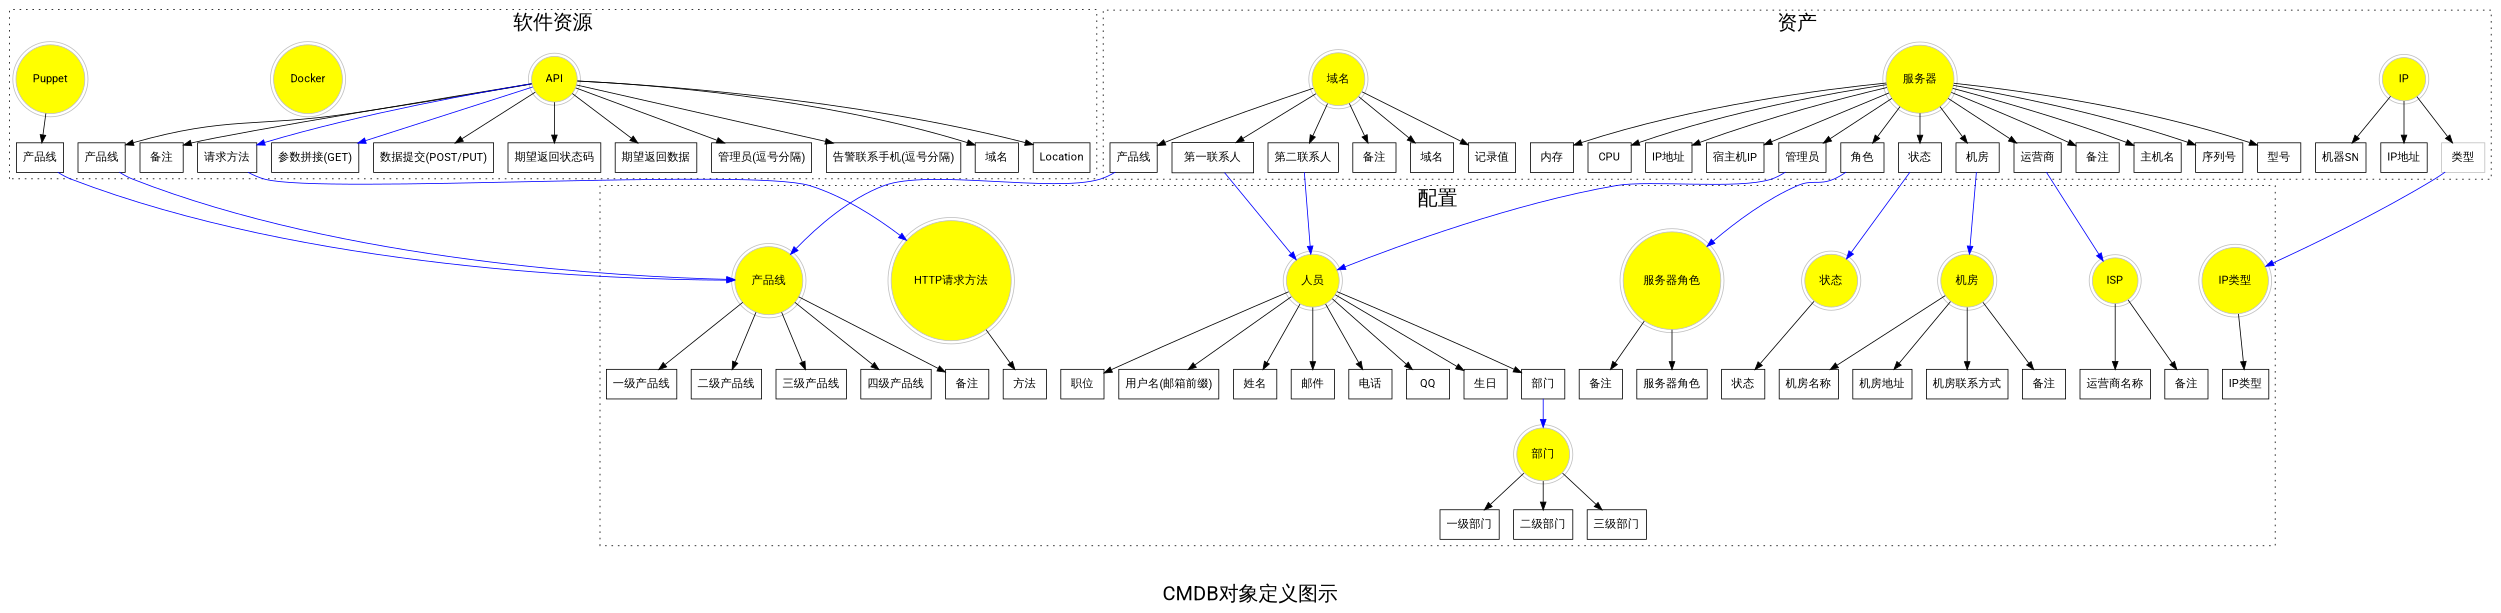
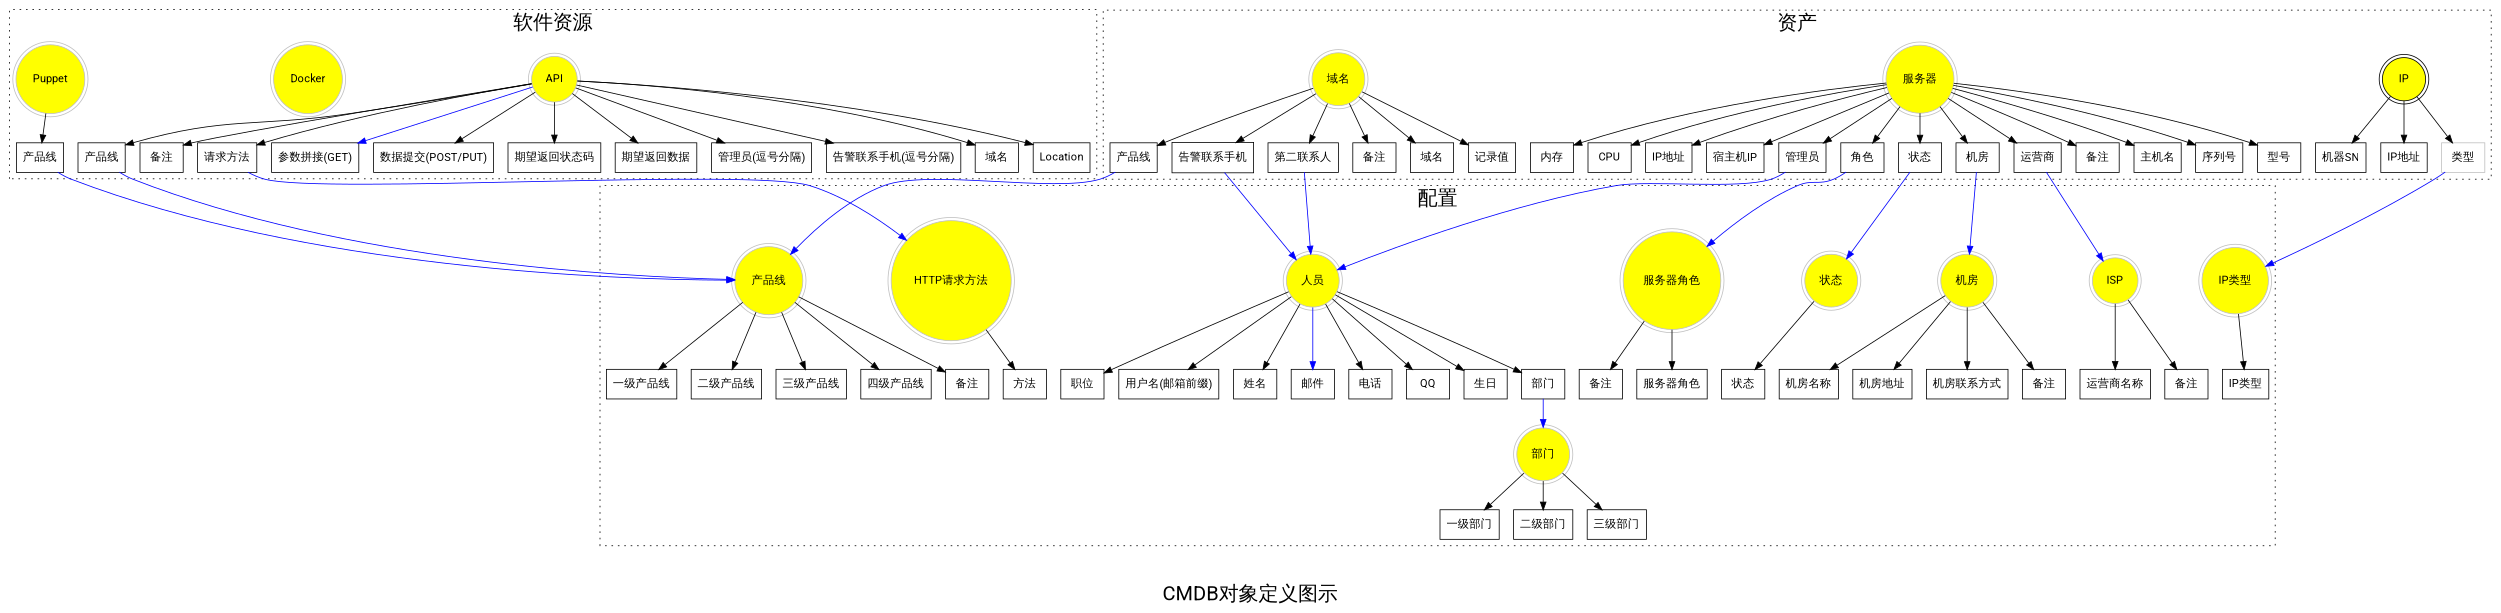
node "IP": color gray -> black
edge "API" -> "请求方法": color blue -> black
node "第一联系人": label "第一联系人" -> "告警联系手机"
edge "人员" -> "邮件": color black -> blue
